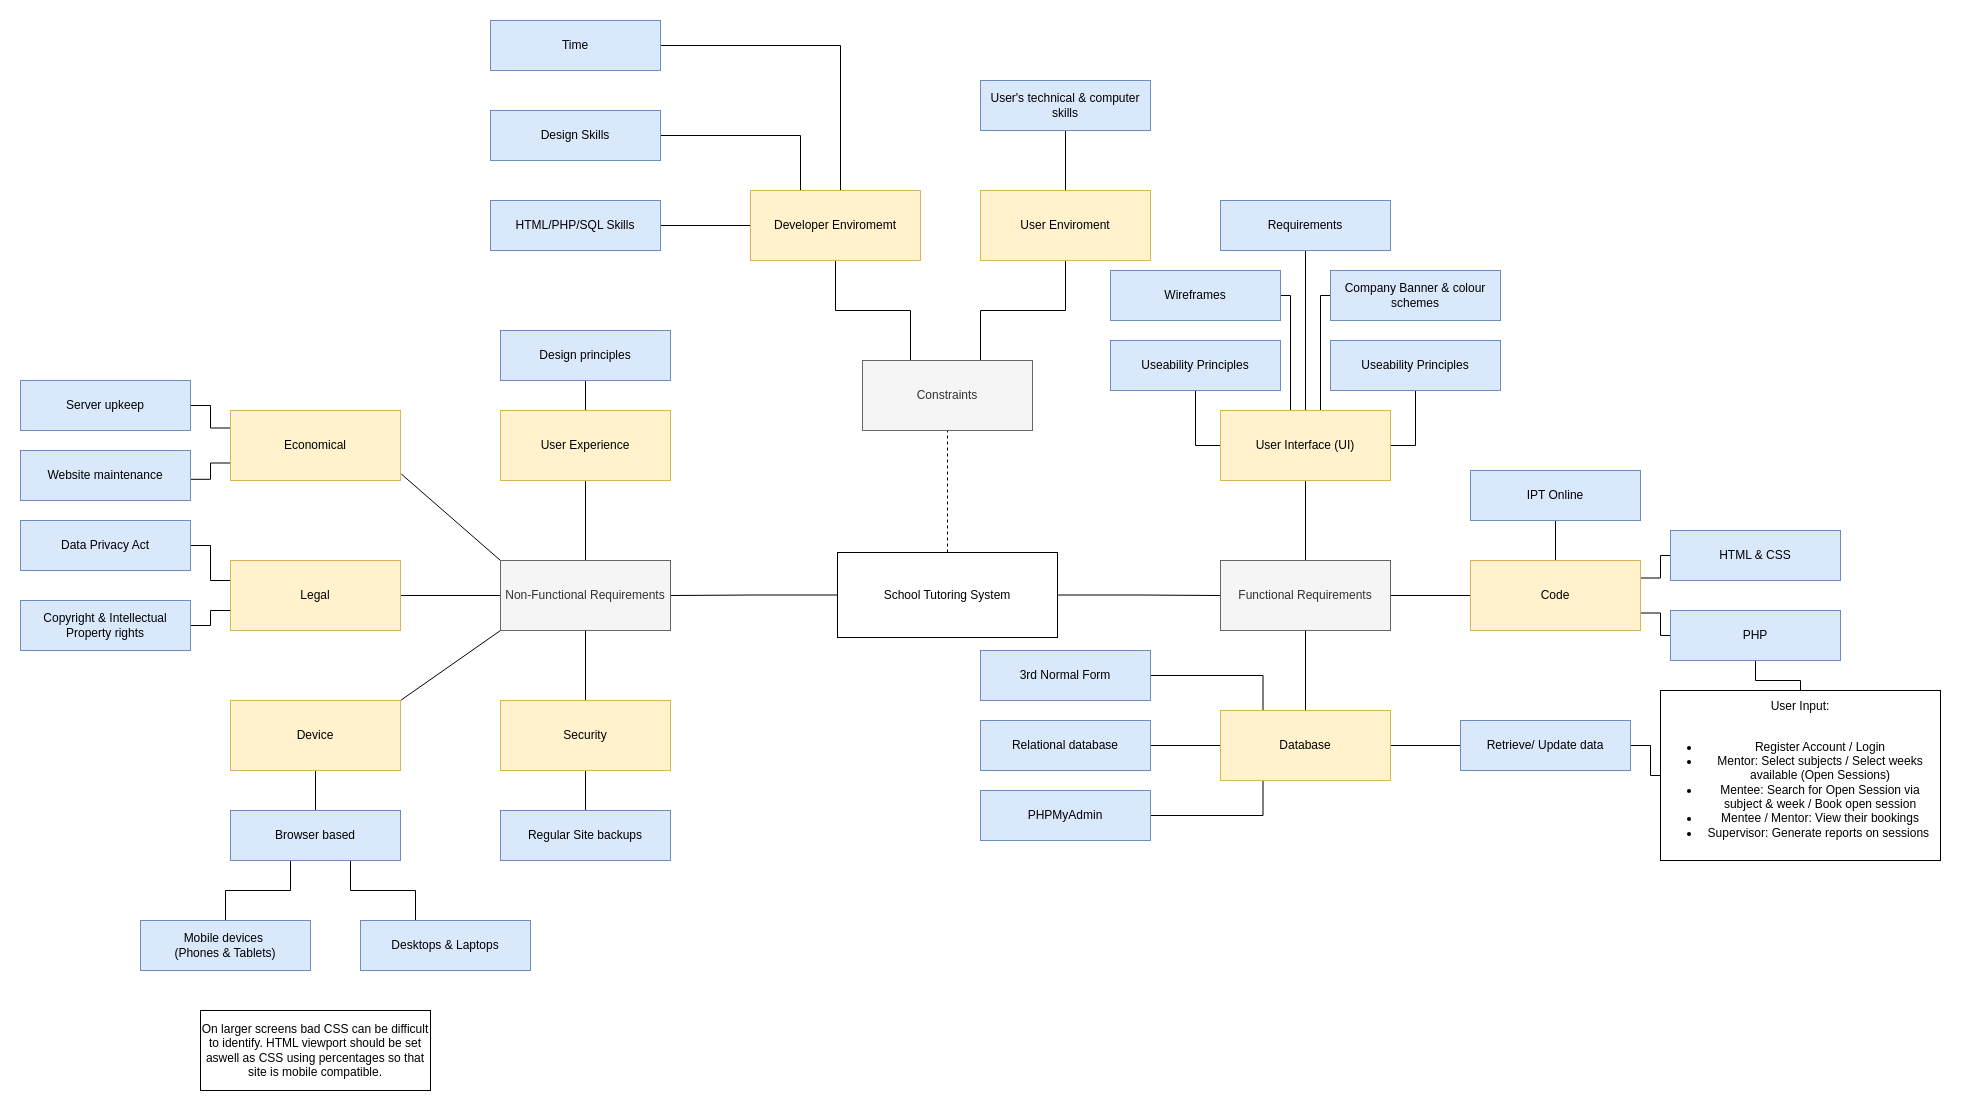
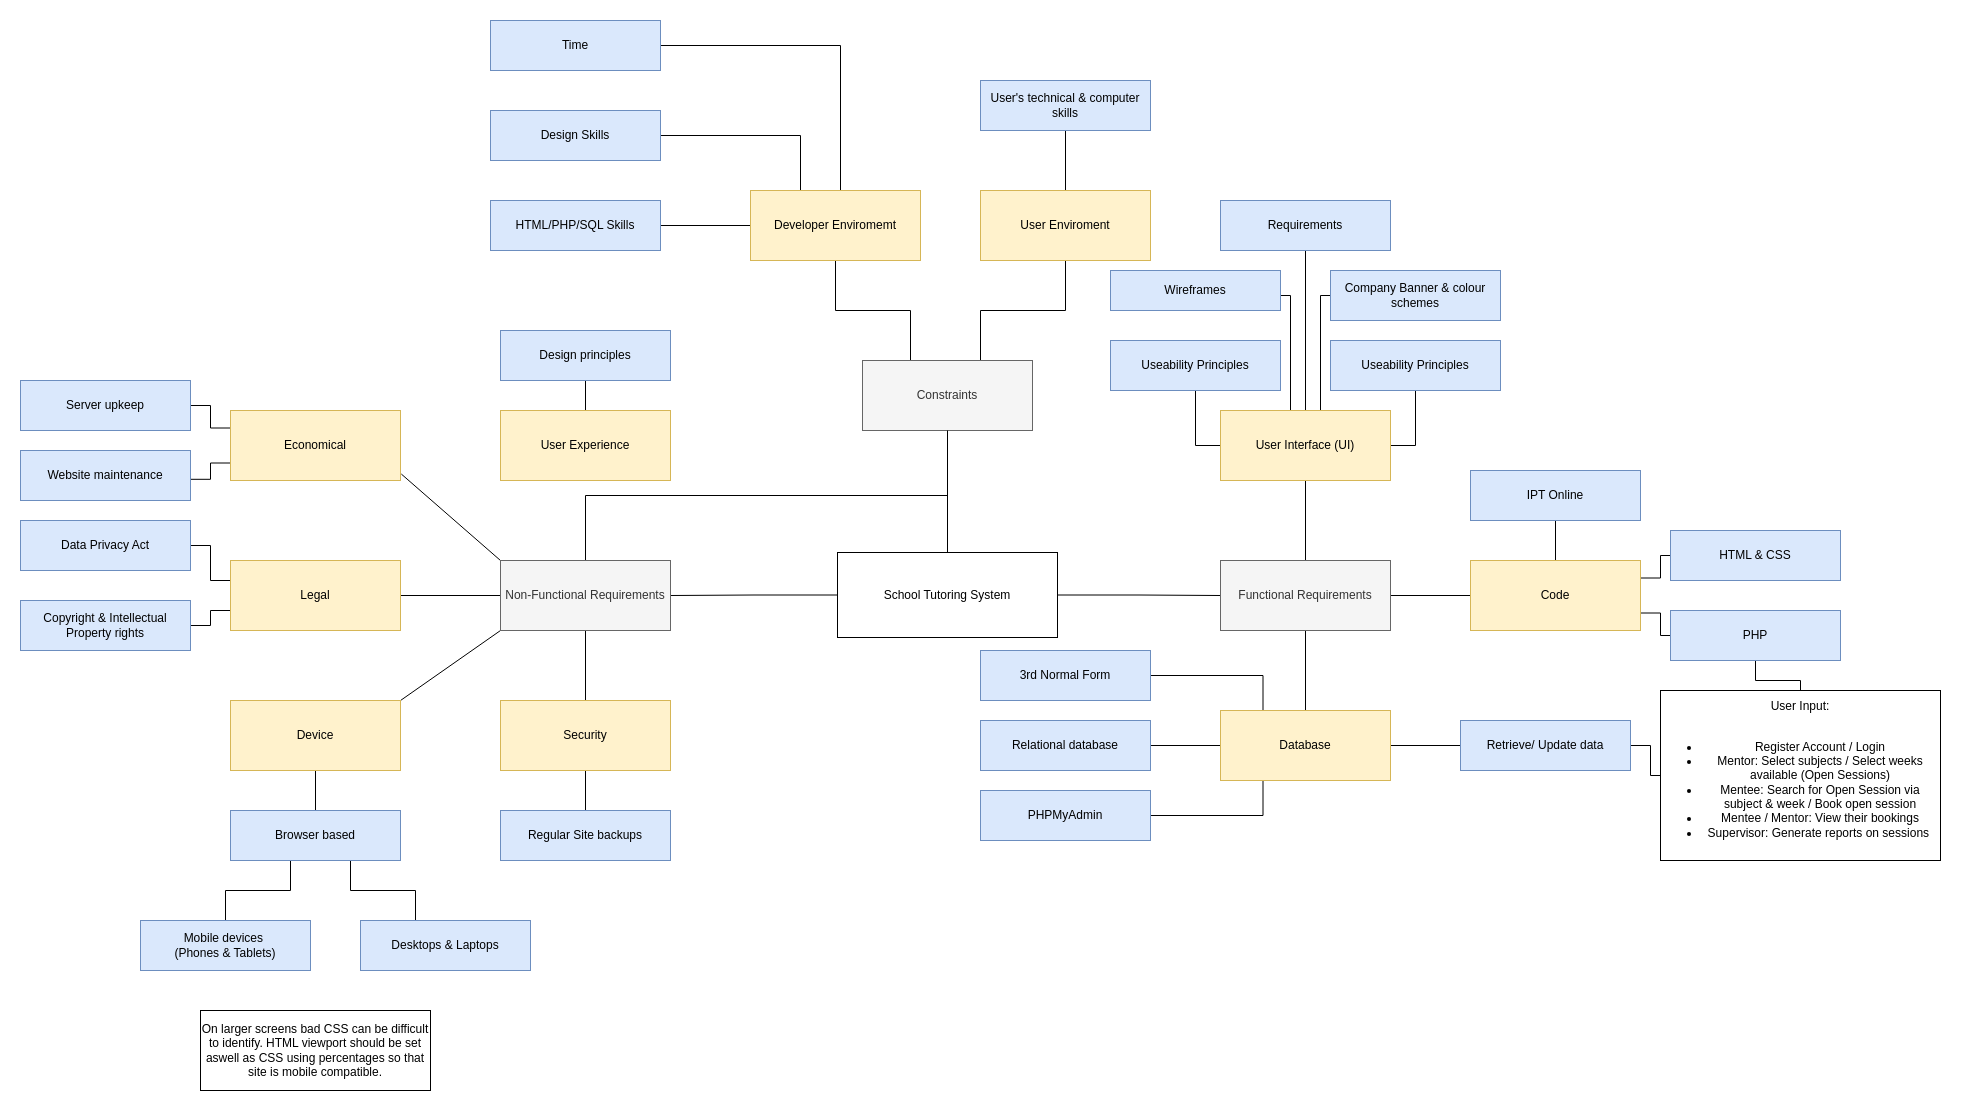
node "Wireframes": size 170x50 -> 170x40
edge "User Experience" -- "Non-Functional Requirements": now "Constraints" -- "Non-Functional Requirements"
edge "Constraints" -- "School Tutoring System": style dashed -> solid
